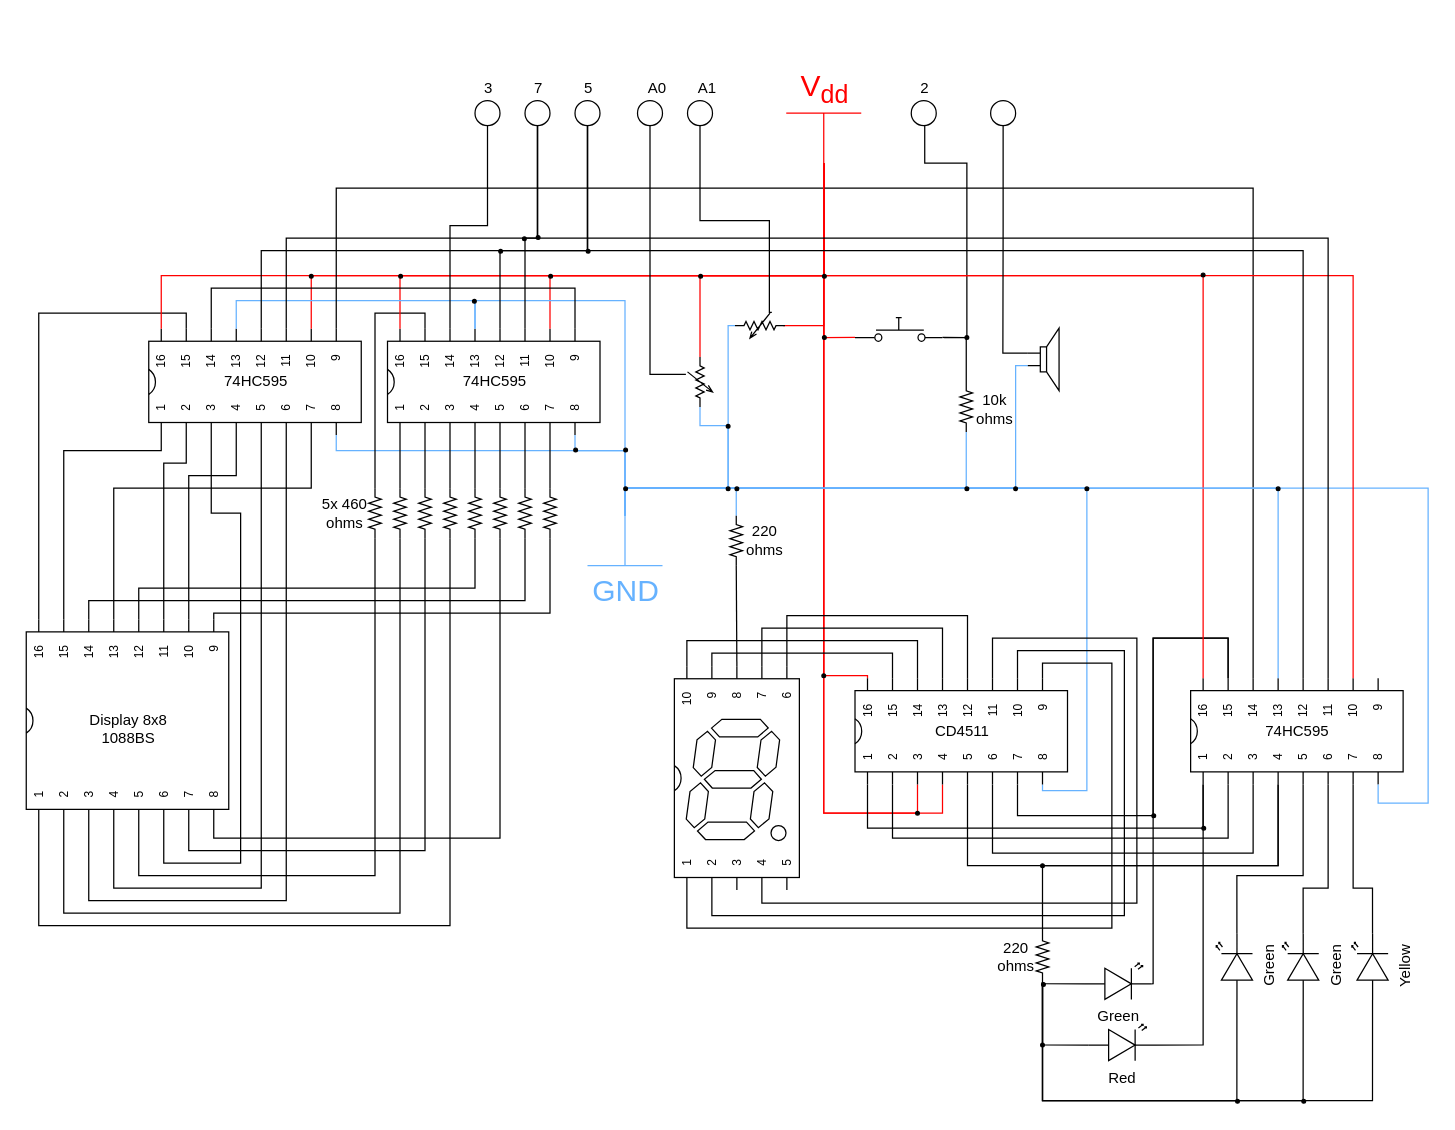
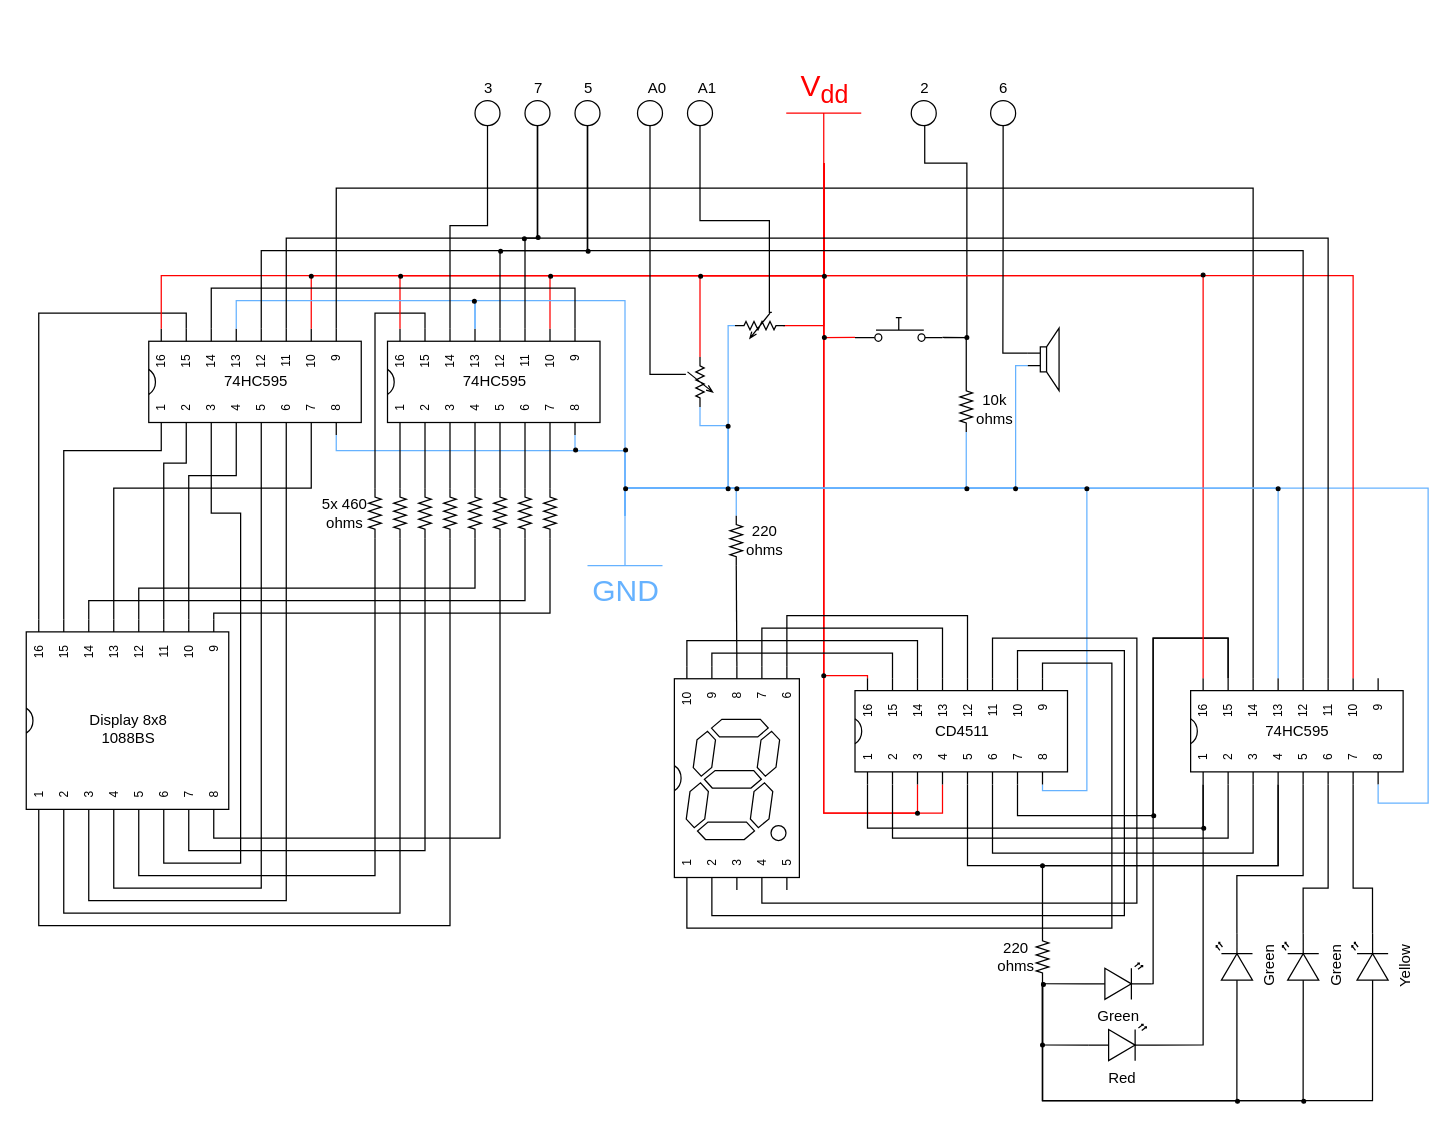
node "6": added
